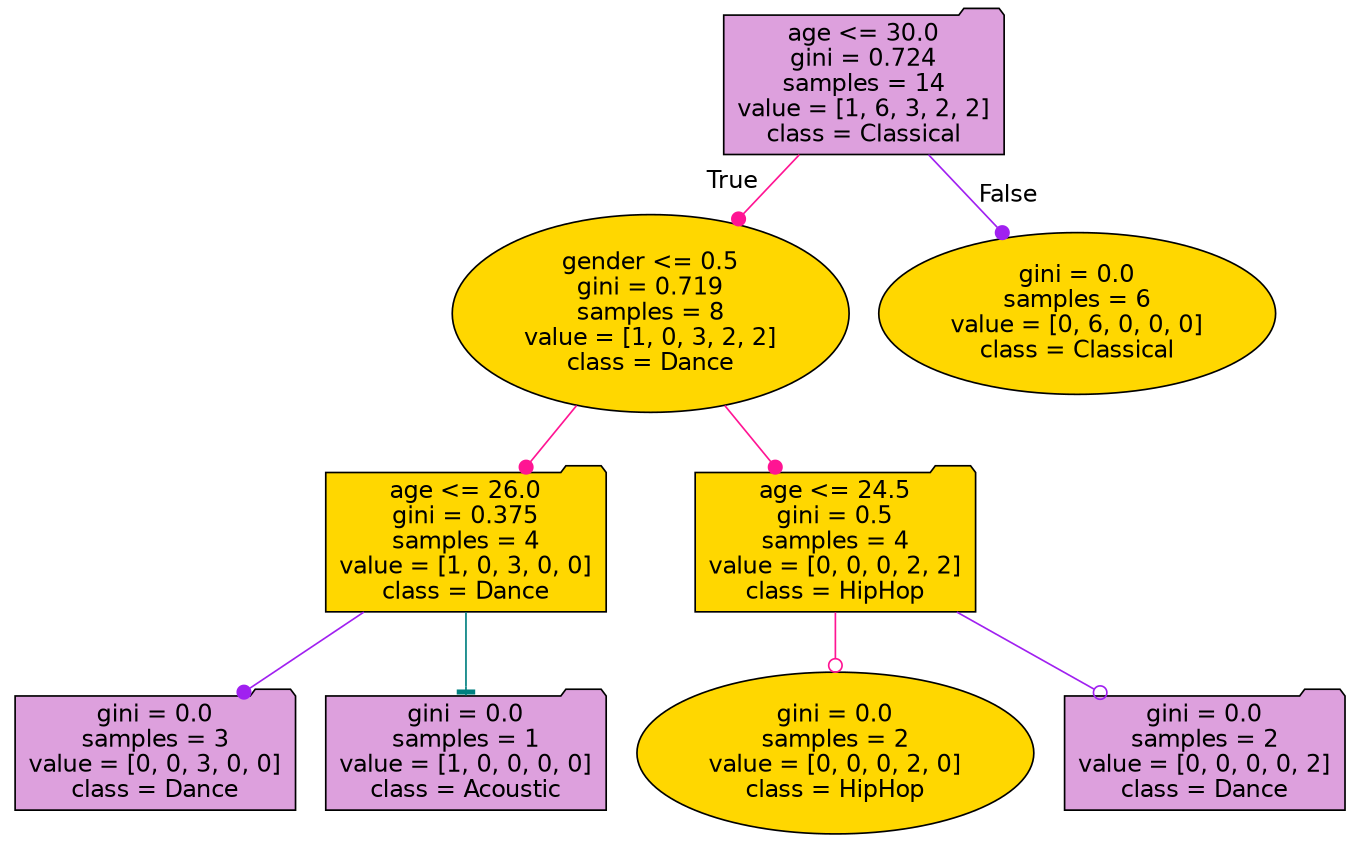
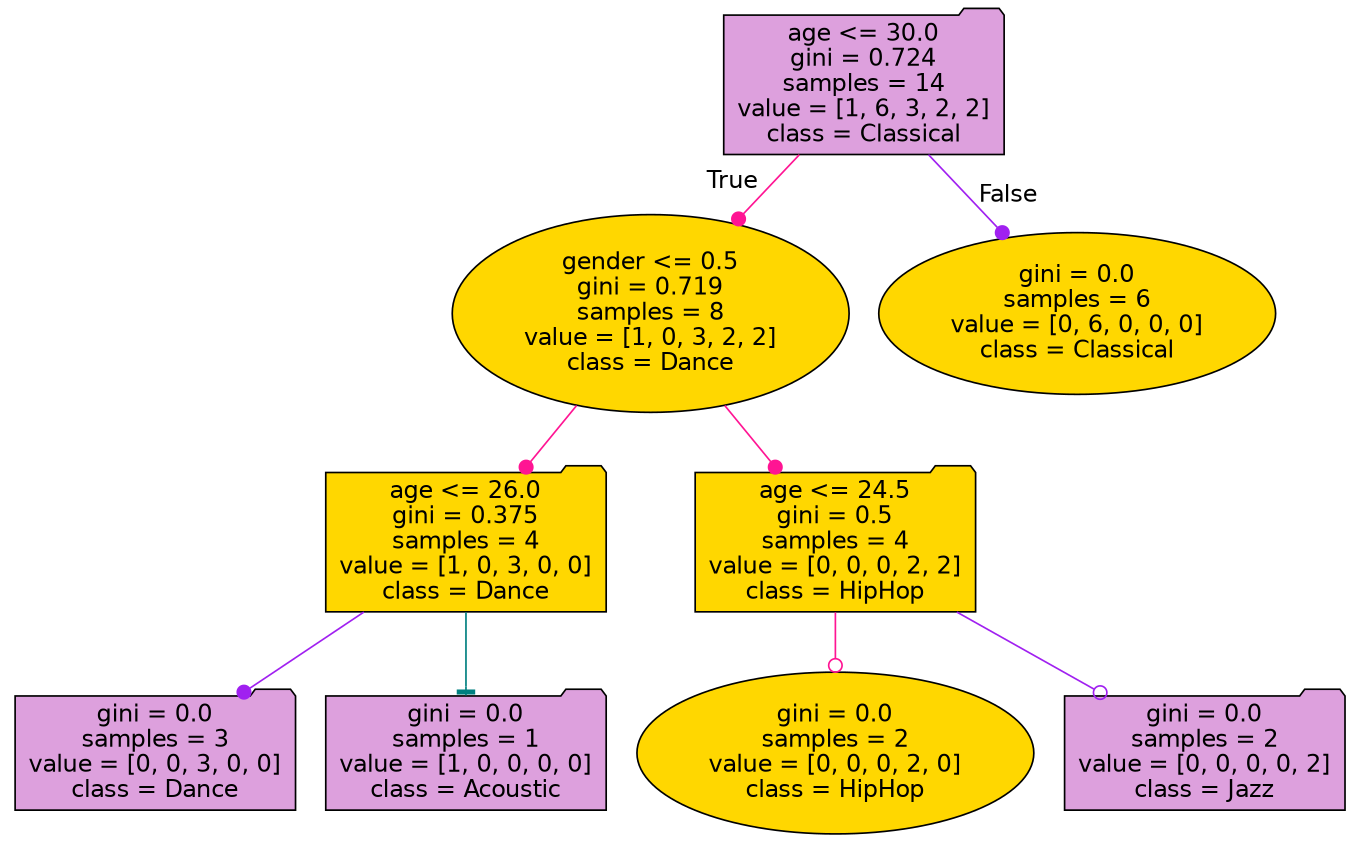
node "gini = 0.0 samples = 2 value = [0, 0, 0, 0, 2] class = Dance": label "gini = 0.0 samples = 2 value = [0, 0, 0, 0, 2] class = Dance" -> "gini = 0.0 samples = 2 value = [0, 0, 0, 0, 2] class = Jazz"
